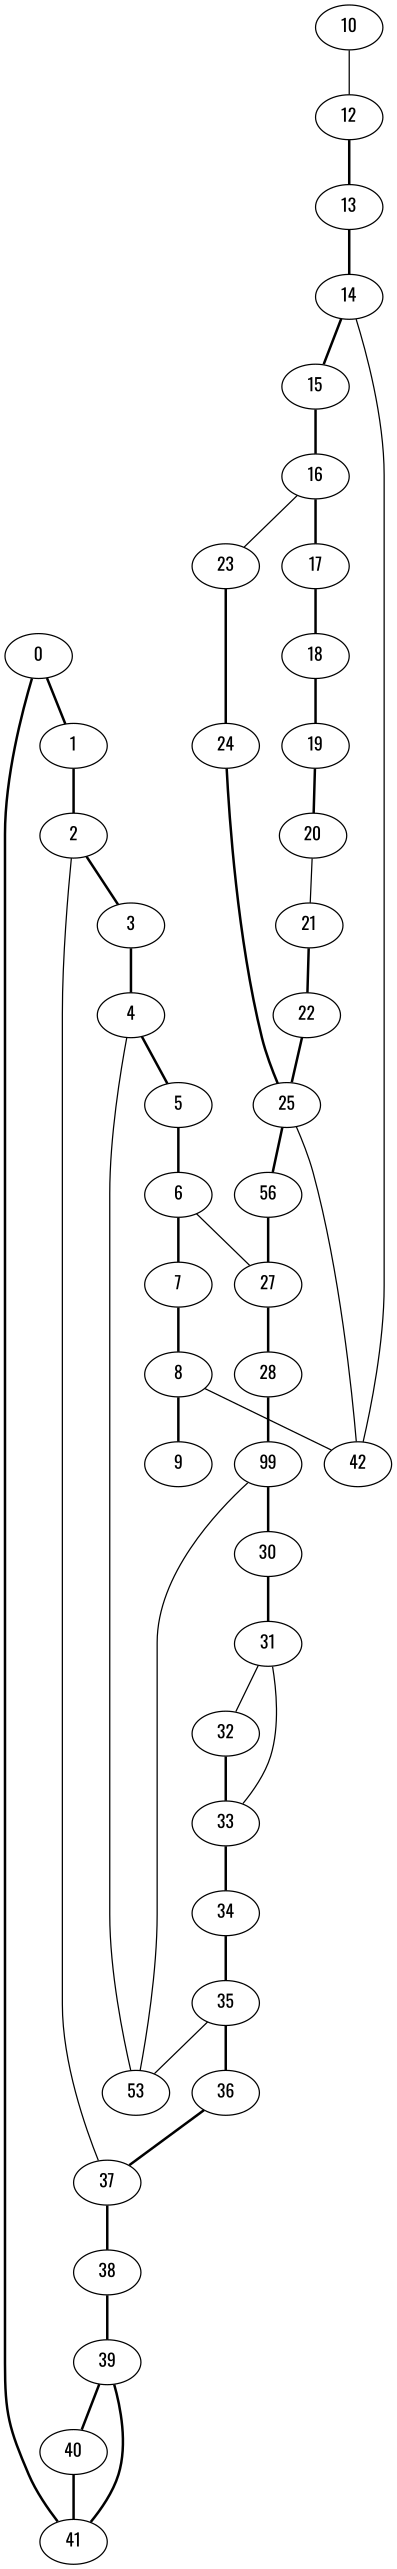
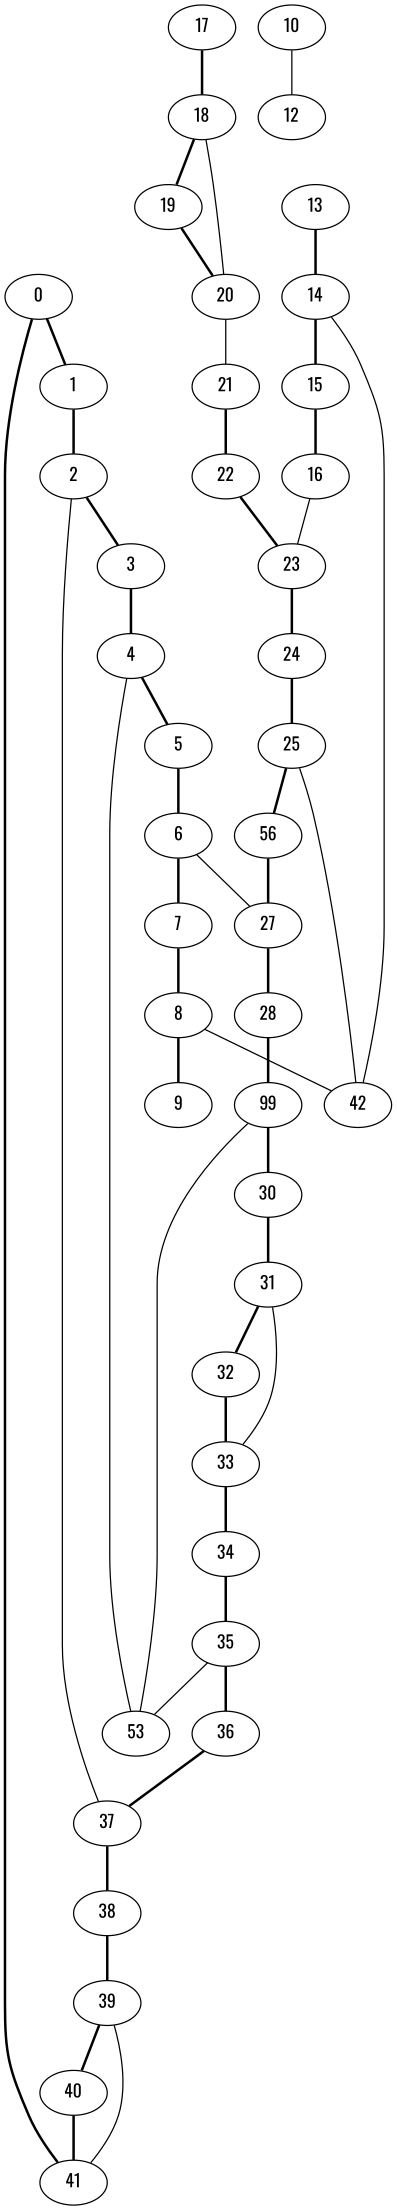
edge "12" -- "13": removed
edge "18" -- "20": added
edge "16" -- "17": removed
edge "22" -- "25": now "22" -- "23"
edge "31" -- "32": style solid -> bold
edge "39" -- "41": style bold -> solid
